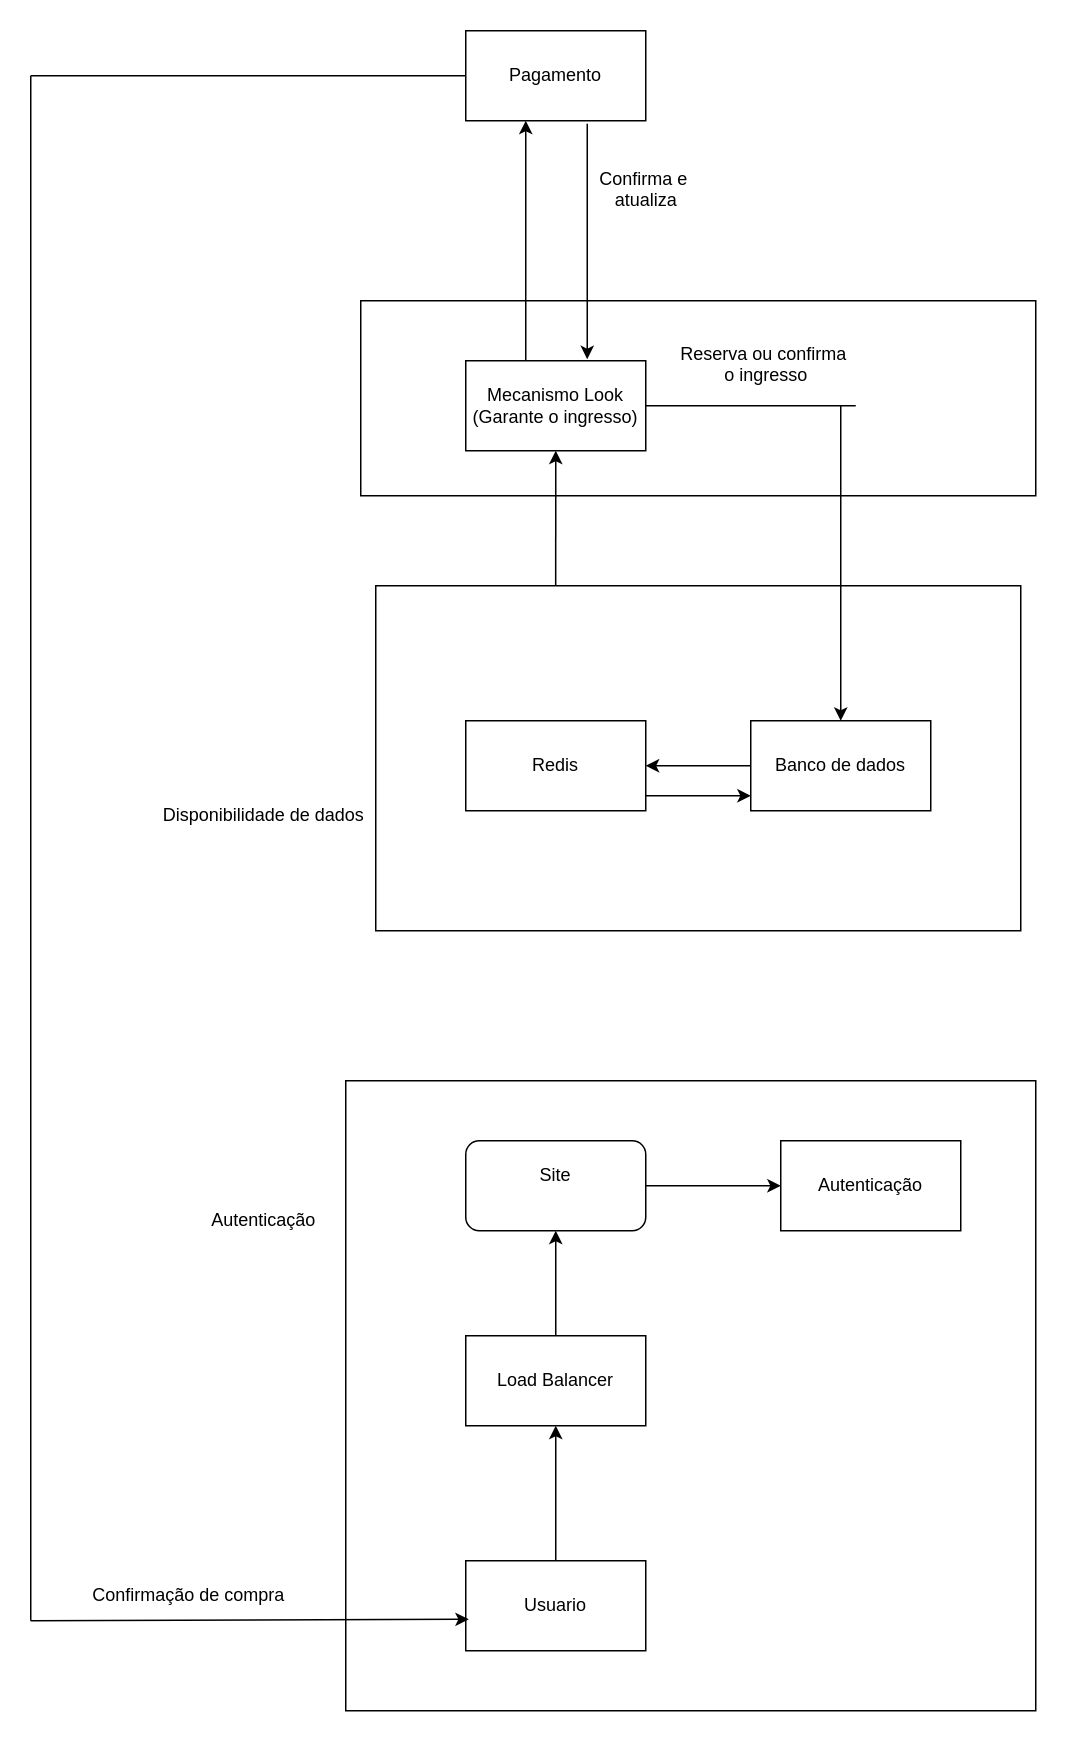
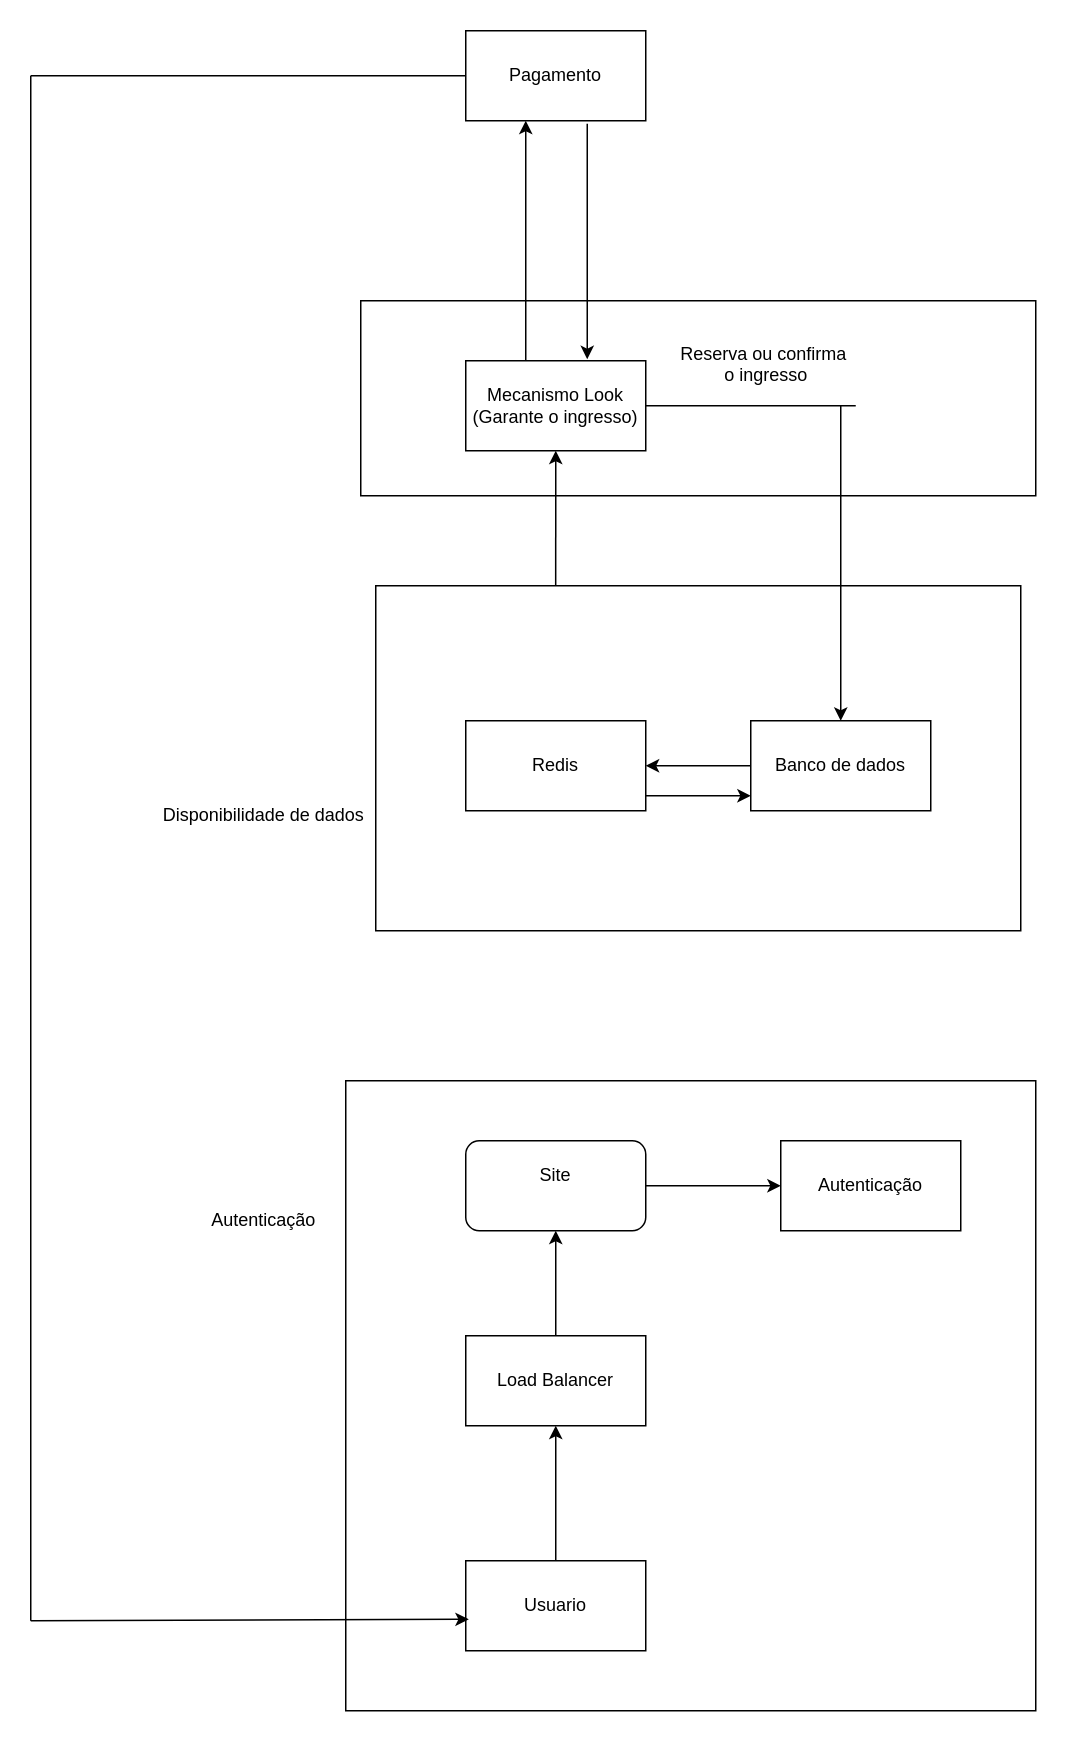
node "Confirma e atualiza": removed
node "Confirmação de compra": removed
